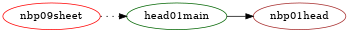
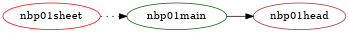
node "nbp09sheet": label "nbp09sheet" -> "nbp01sheet"
node "head01main": label "head01main" -> "nbp01main"
